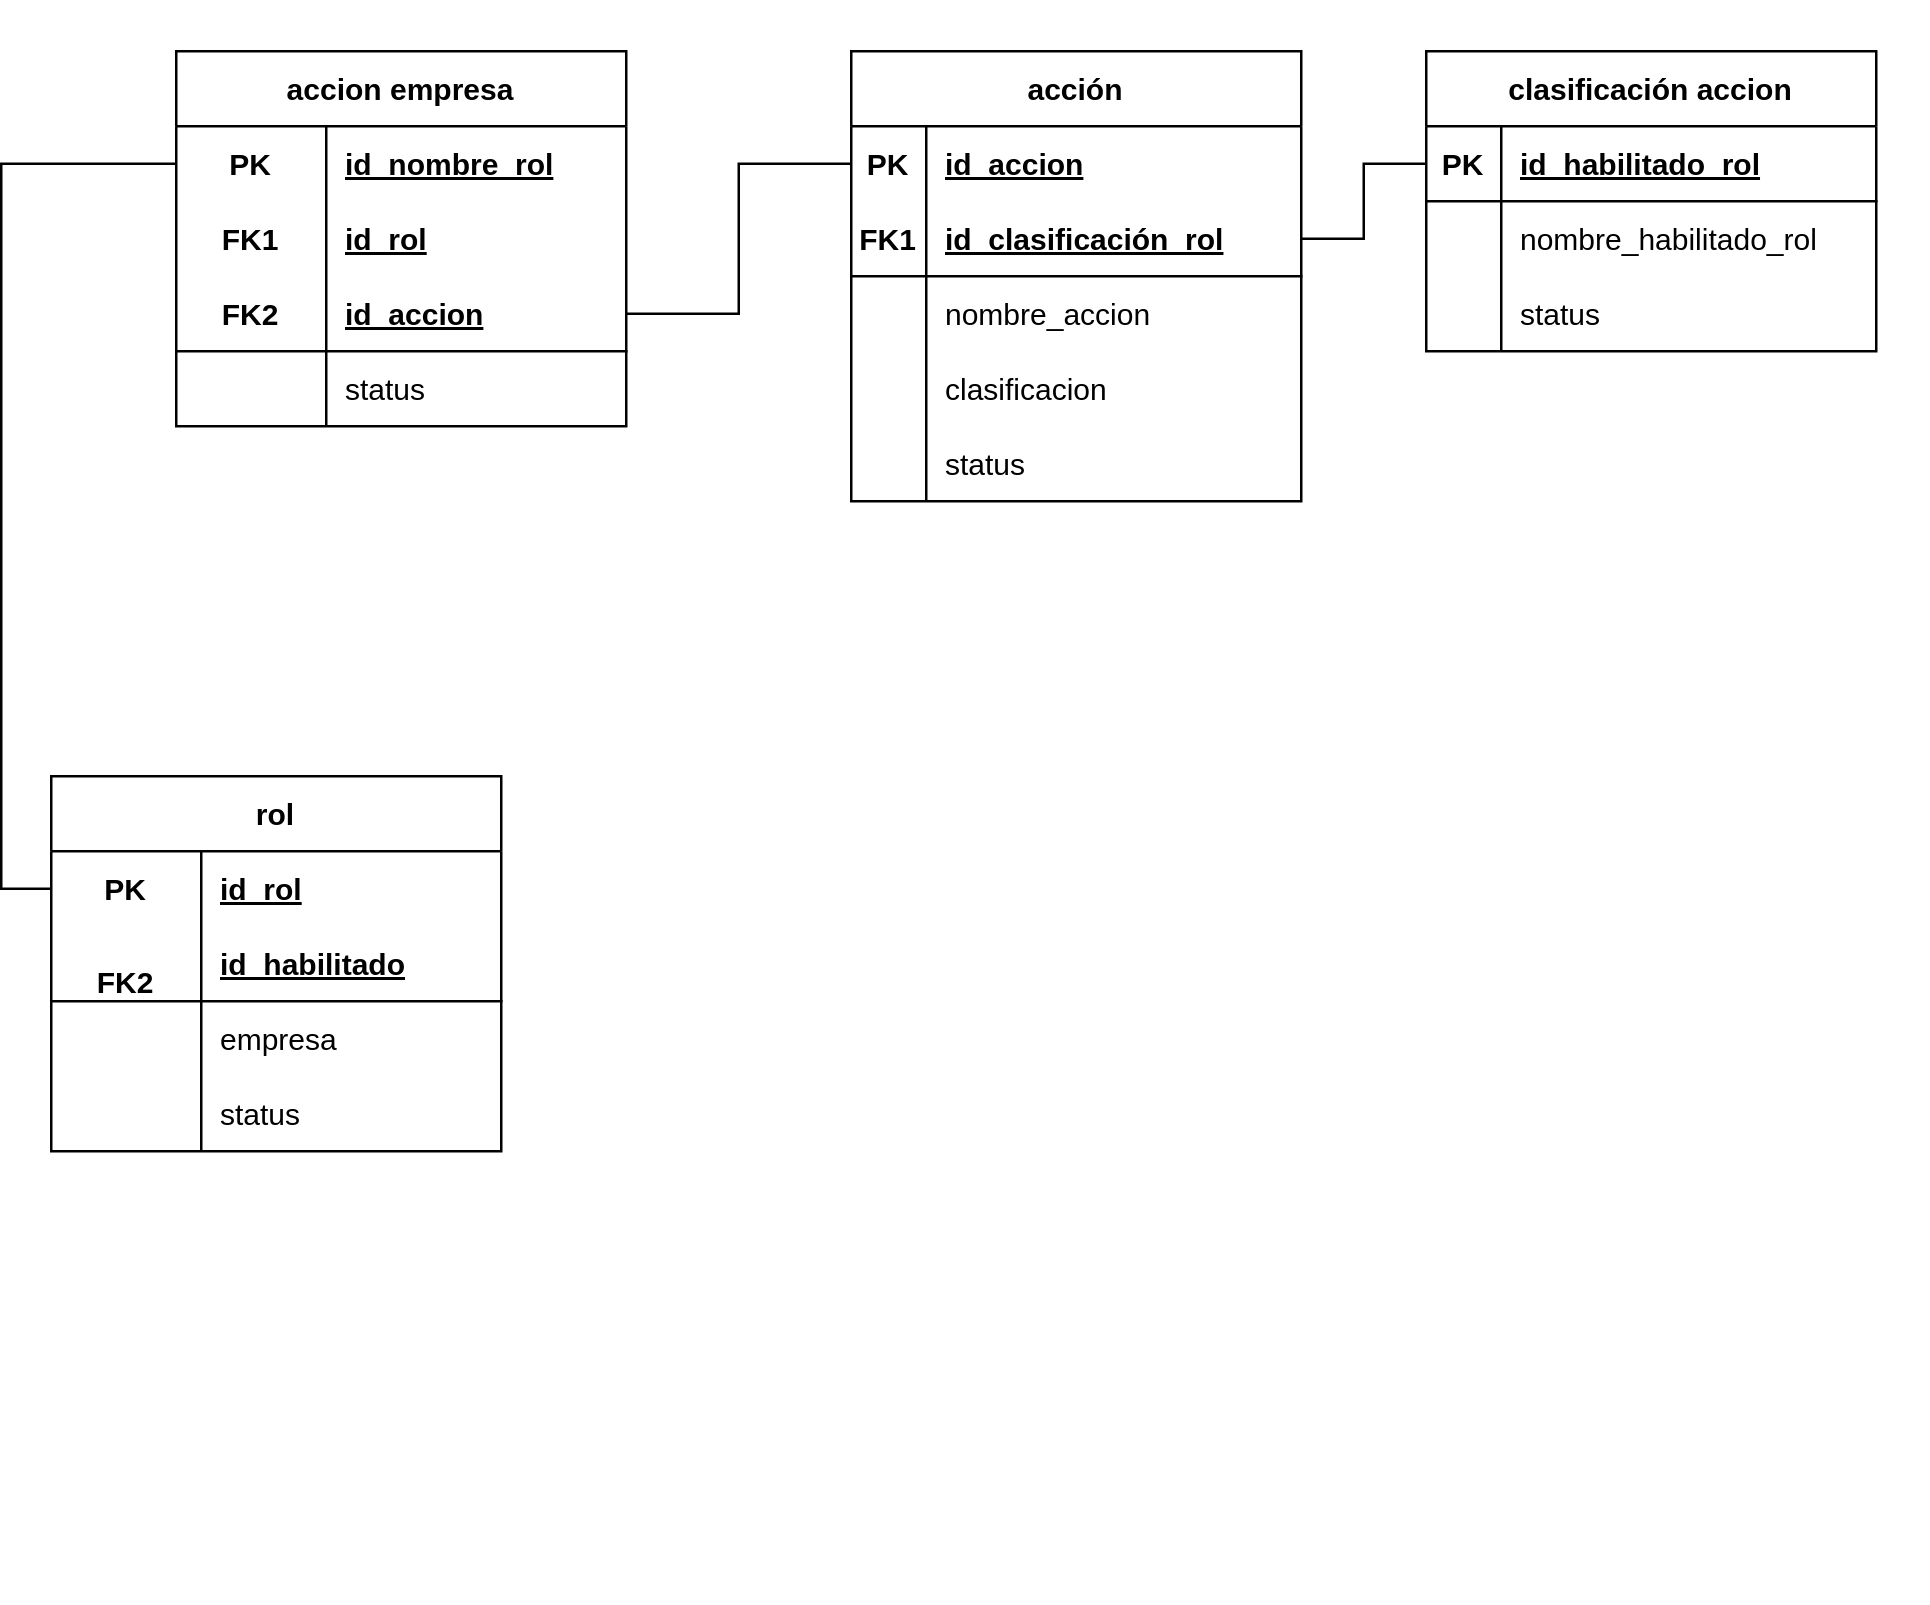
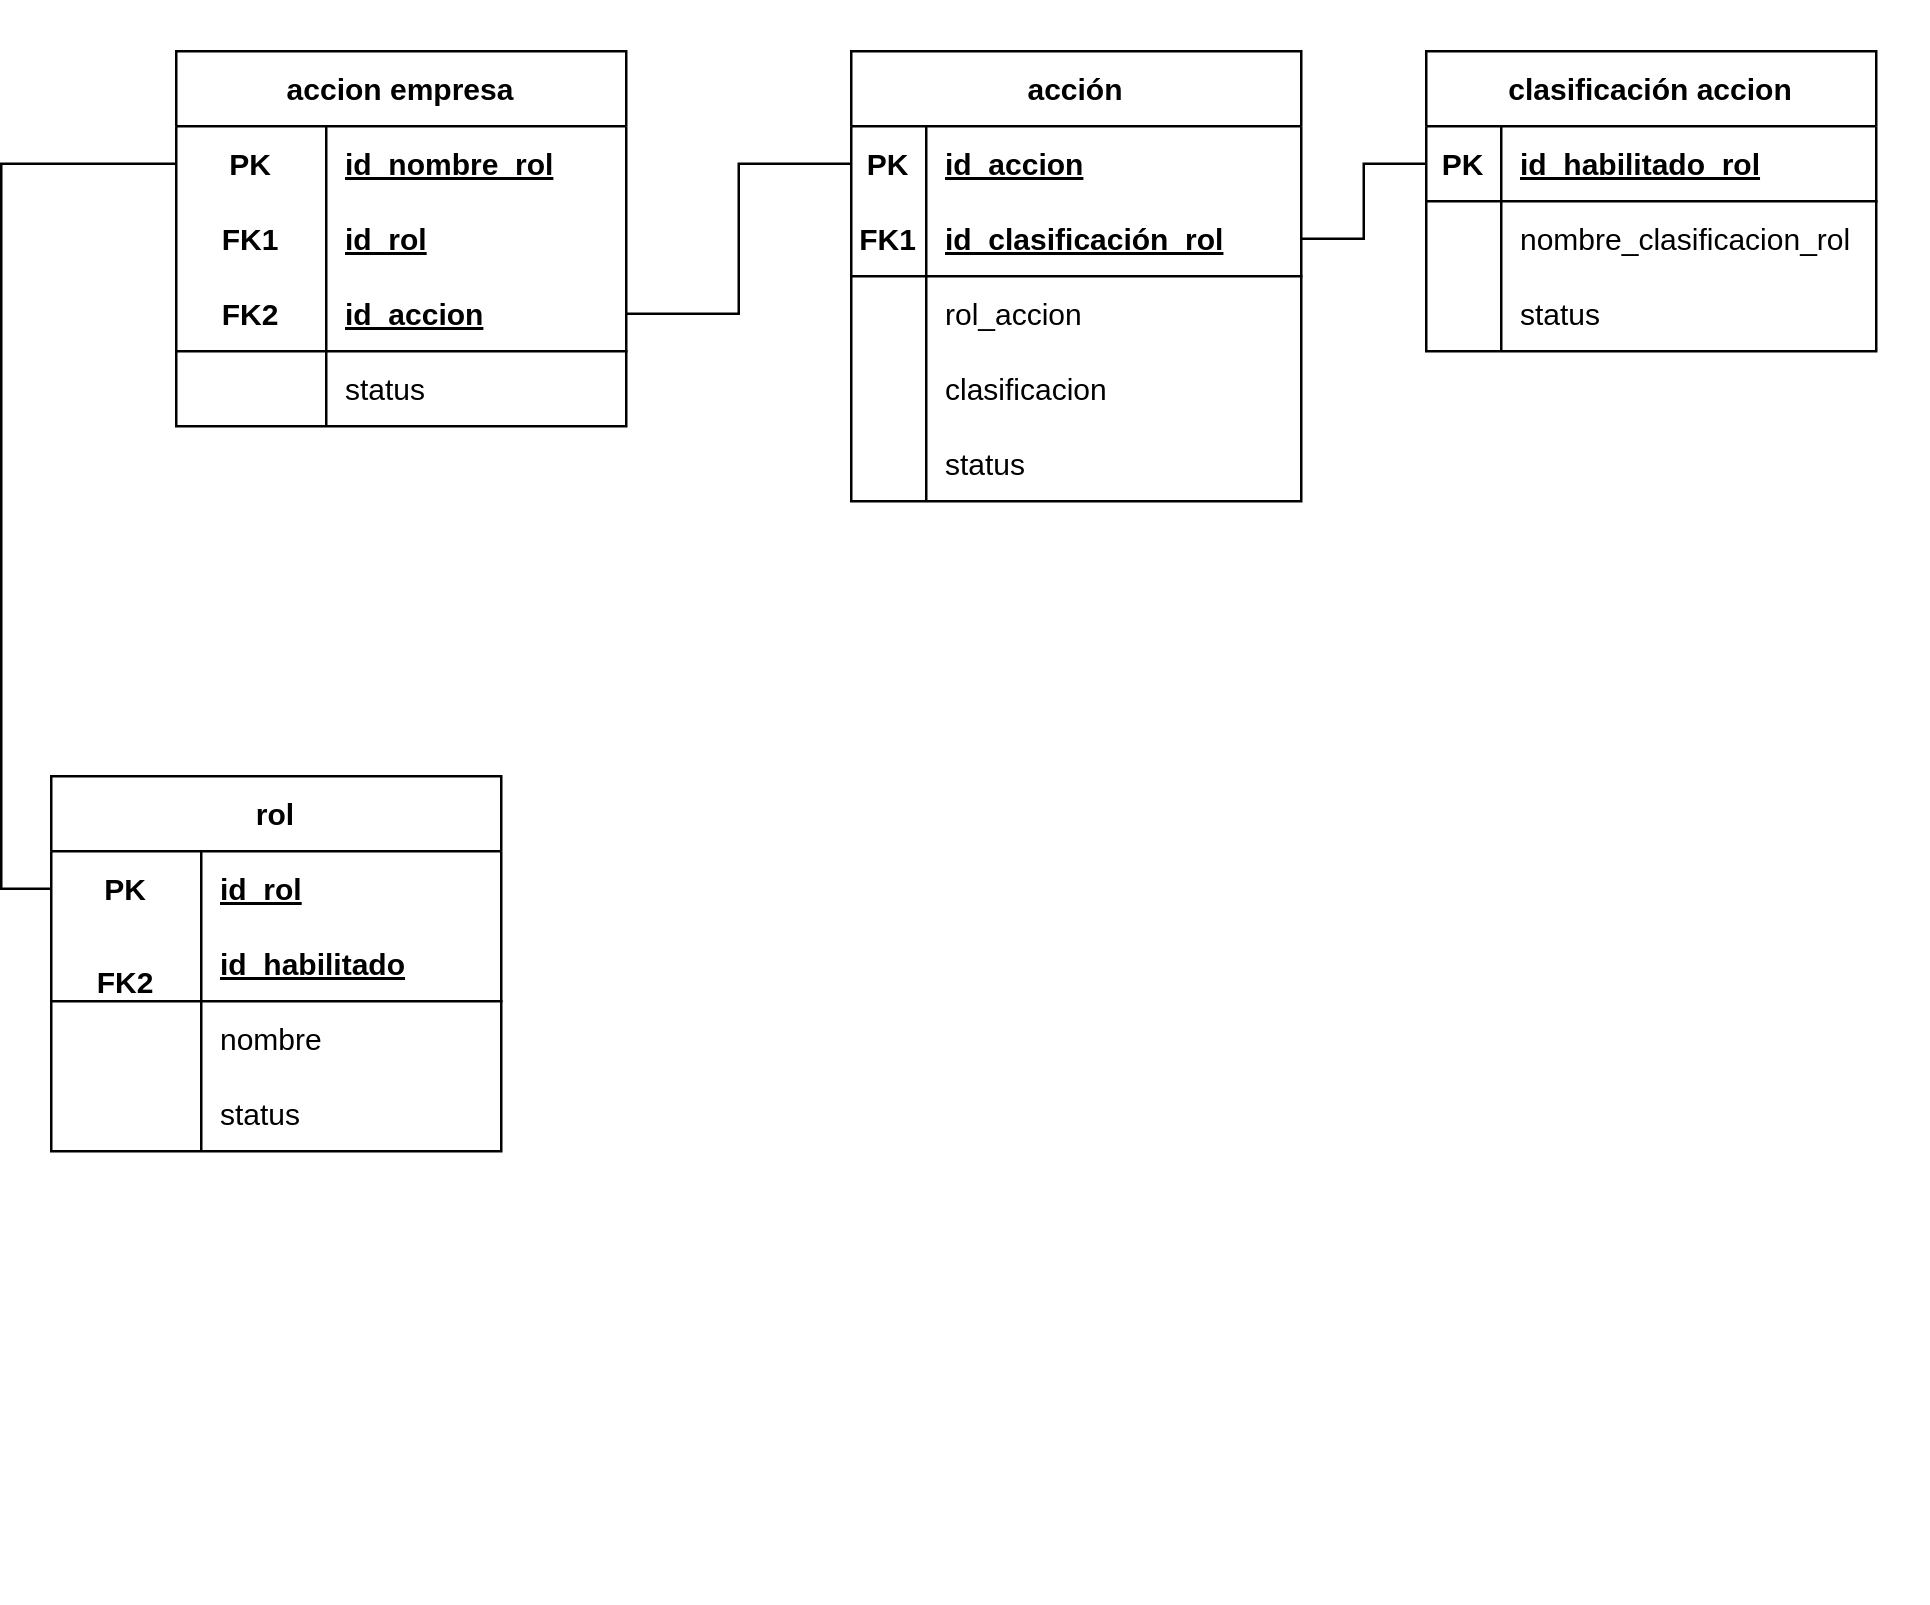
node "nombre_habilitado_rol": label "nombre_habilitado_rol" -> "nombre_clasificacion_rol"
node "nombre_accion": label "nombre_accion" -> "rol_accion"
node "empresa": label "empresa" -> "nombre"
